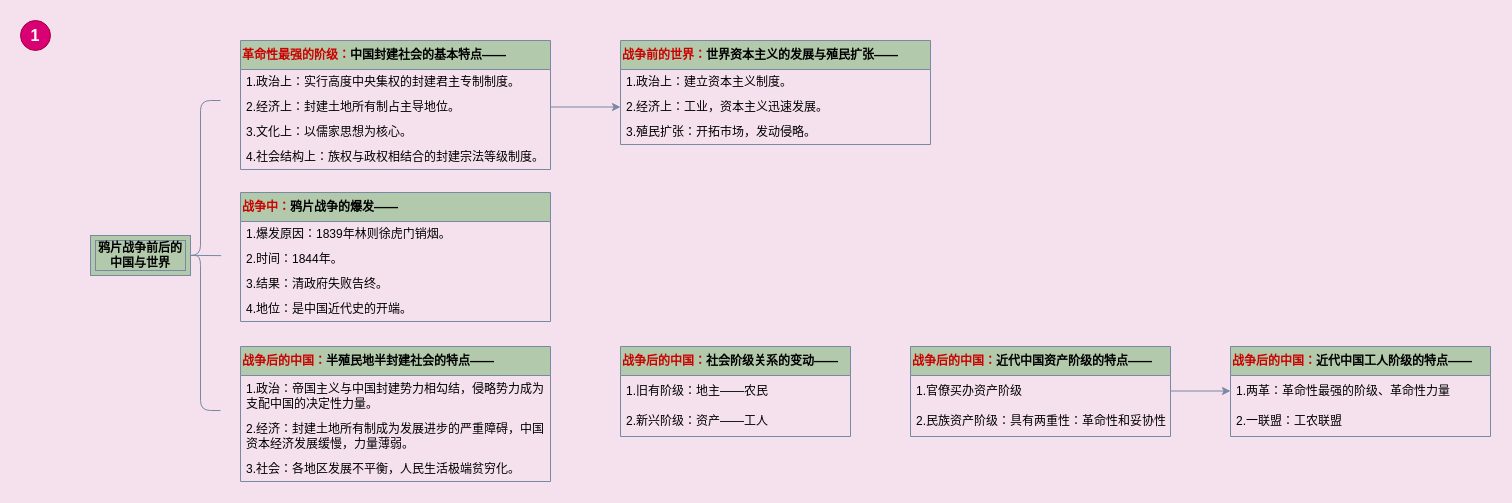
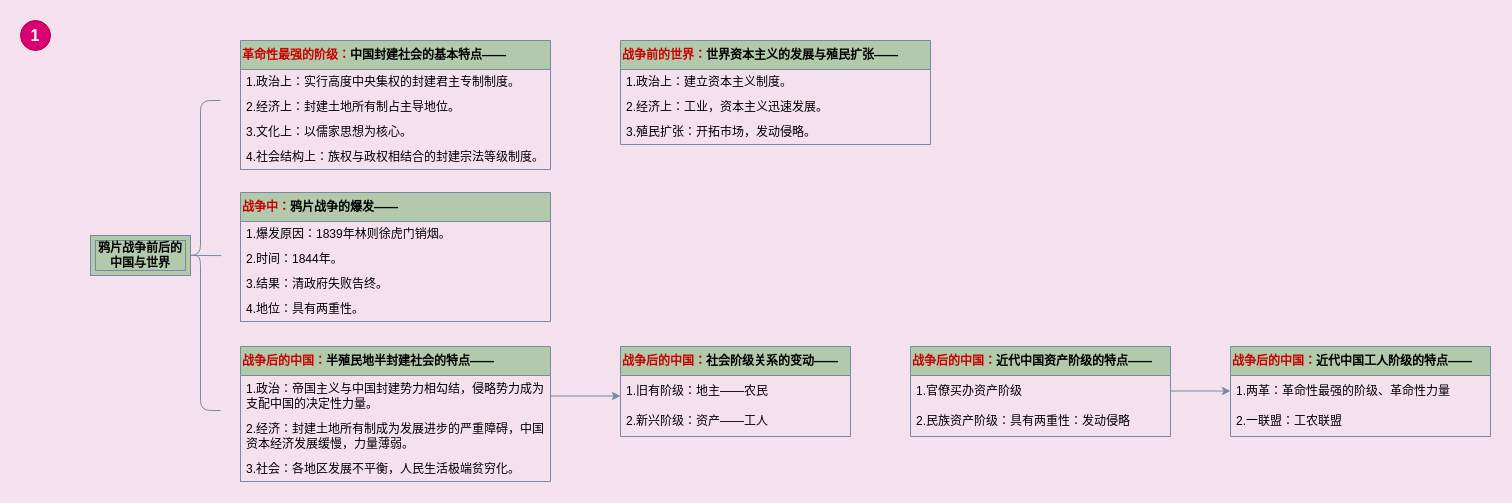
edge "2.经济上：封建土地所有制占主导地位。" -> "2.经济上：工业，资本主义迅速发展。": removed
node "4.地位：是中国近代史的开端。": label "4.地位：是中国近代史的开端。" -> "4.地位：具有两重性。"
edge "1.政治：帝国主义与中国封建势力相勾结，侵略势力成为支配中国的决定性力量。" -> "1.旧有阶级：地主——农民": added
node "2.民族资产阶级：具有两重性：革命性和妥协性": label "2.民族资产阶级：具有两重性：革命性和妥协性" -> "2.民族资产阶级：具有两重性：发动侵略"
